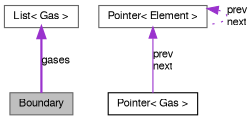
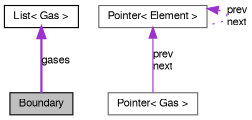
node "List< Gas >": color gray40 -> black
node "Boundary": color gray40 -> black
node "Pointer< Gas >": color black -> gray40
